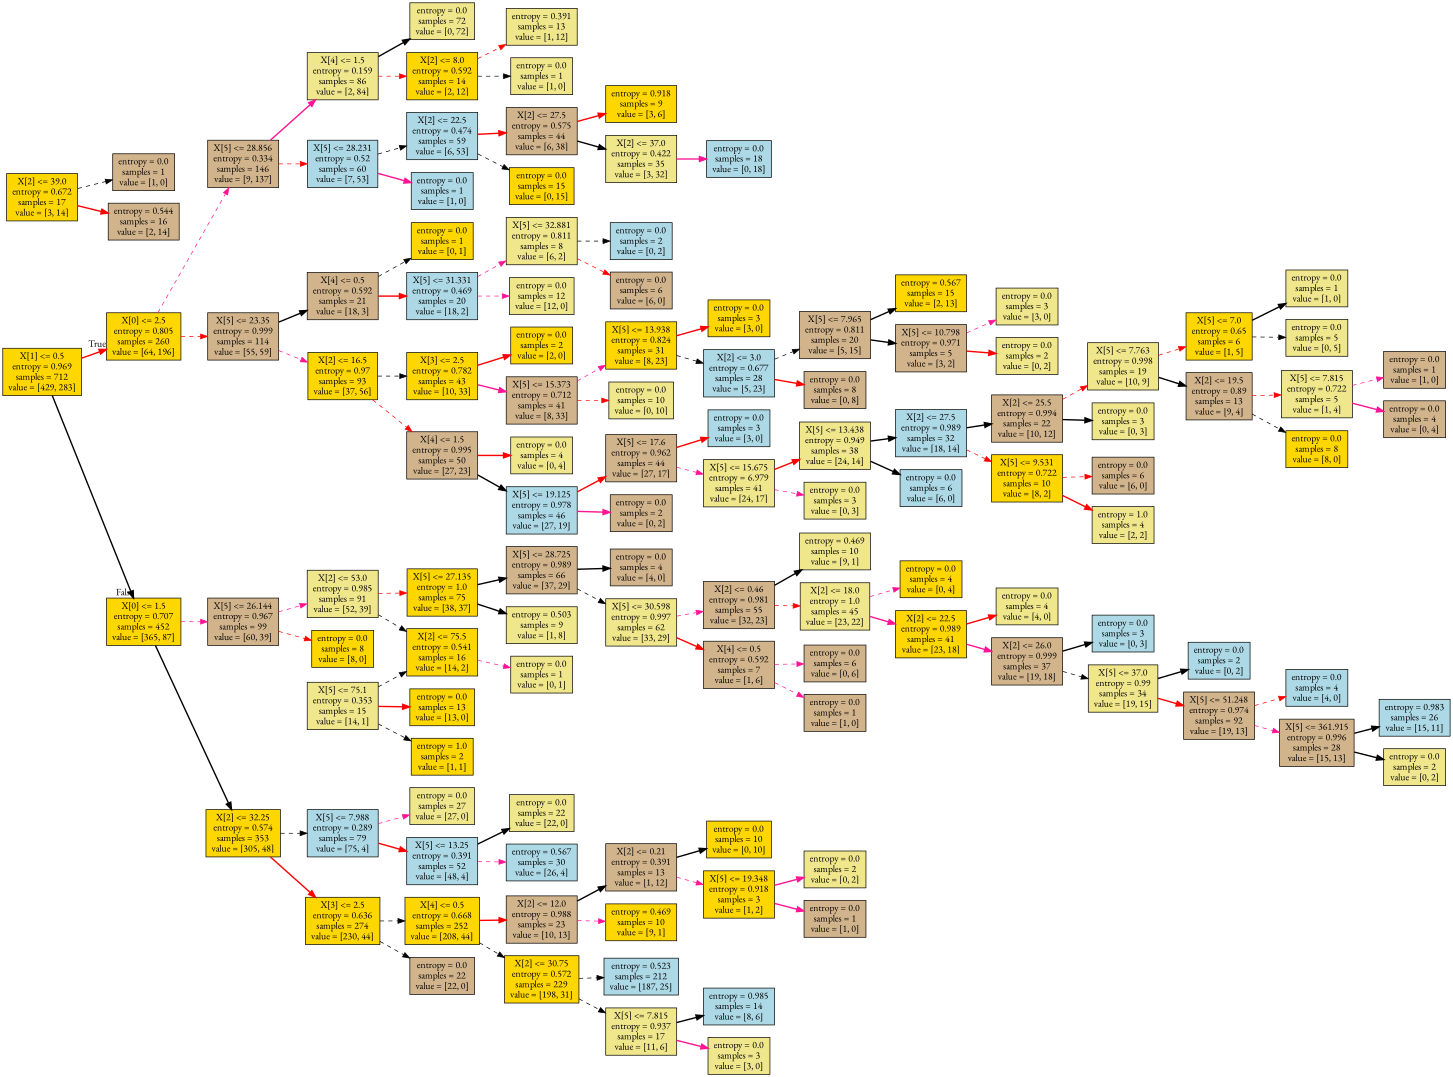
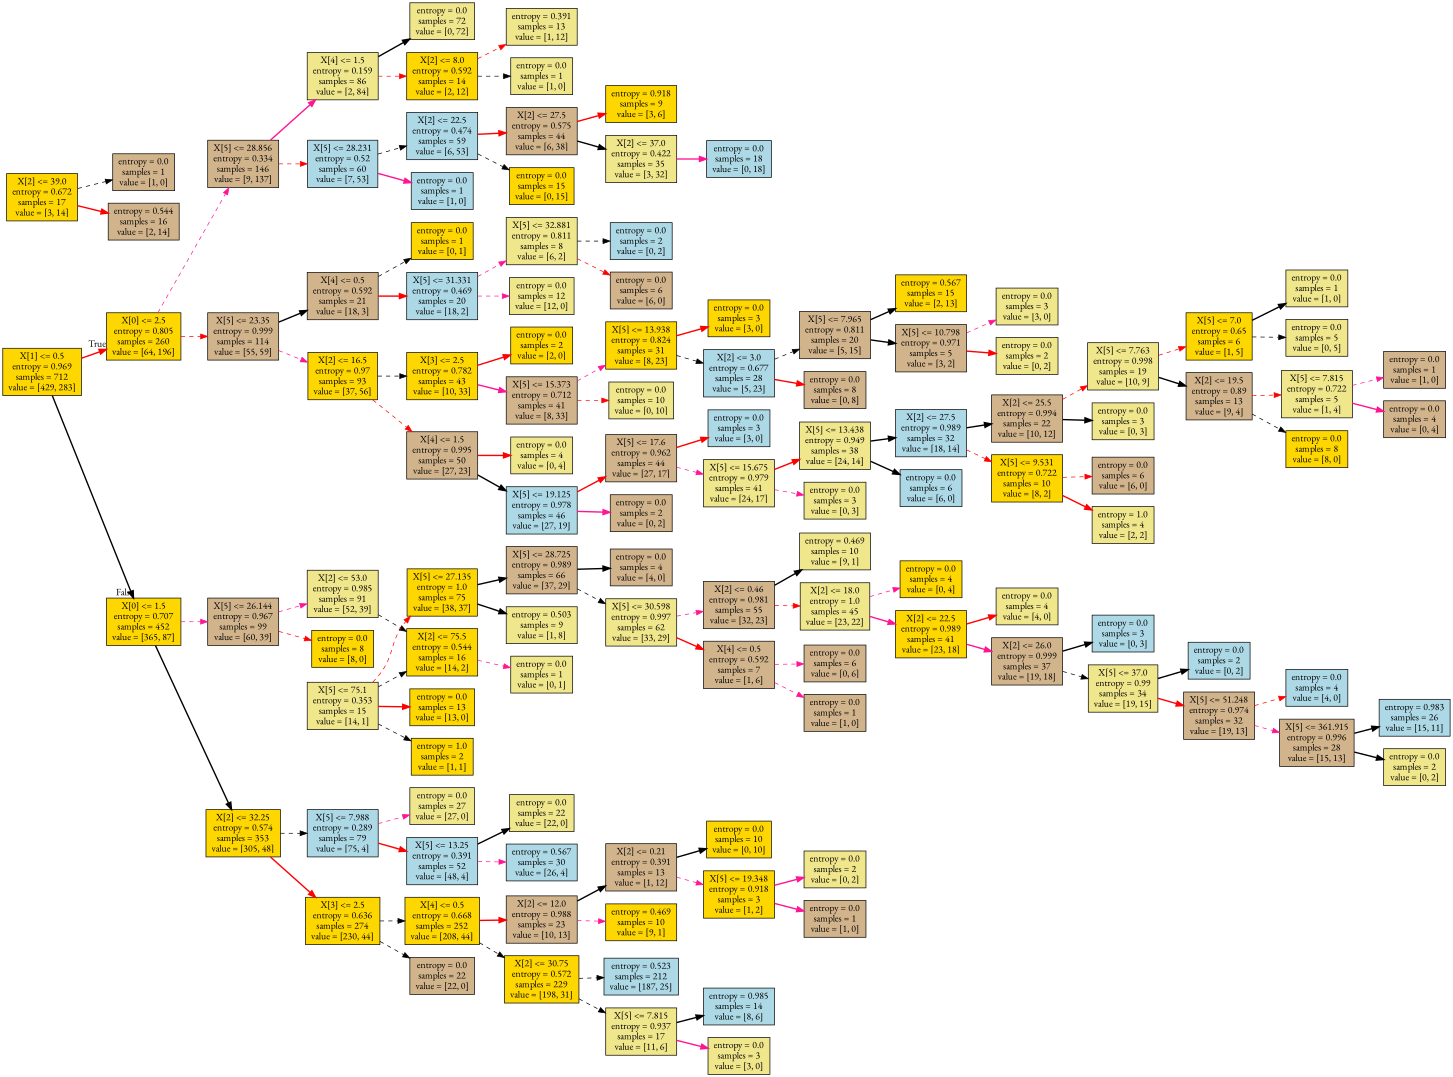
node "X[5] <= 15.675 entropy = 6.979 samples = 41 value = [24, 17]": label "X[5] <= 15.675 entropy = 6.979 samples = 41 value = [24, 17]" -> "X[5] <= 15.675 entropy = 0.979 samples = 41 value = [24, 17]"
edge "X[2] <= 53.0 entropy = 0.985 samples = 91 value = [52, 39]" -> "X[5] <= 27.135 entropy = 1.0 samples = 75 value = [38, 37]": now "X[5] <= 75.1 entropy = 0.353 samples = 15 value = [14, 1]" -> "X[5] <= 27.135 entropy = 1.0 samples = 75 value = [38, 37]"
node "X[2] <= 75.5 entropy = 0.541 samples = 16 value = [14, 2]": label "X[2] <= 75.5 entropy = 0.541 samples = 16 value = [14, 2]" -> "X[2] <= 75.5 entropy = 0.544 samples = 16 value = [14, 2]"
node "X[5] <= 51.248 entropy = 0.974 samples = 92 value = [19, 13]": label "X[5] <= 51.248 entropy = 0.974 samples = 92 value = [19, 13]" -> "X[5] <= 51.248 entropy = 0.974 samples = 32 value = [19, 13]"
